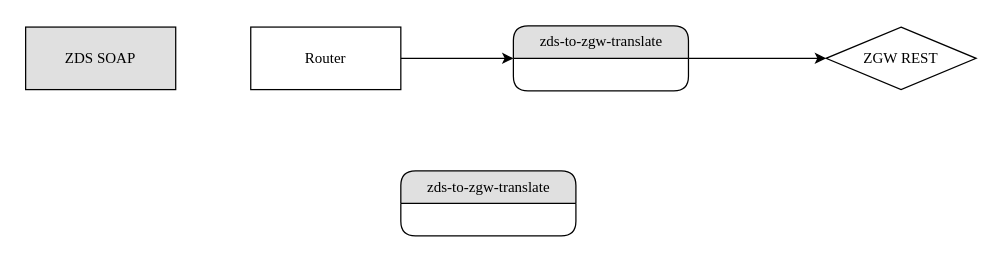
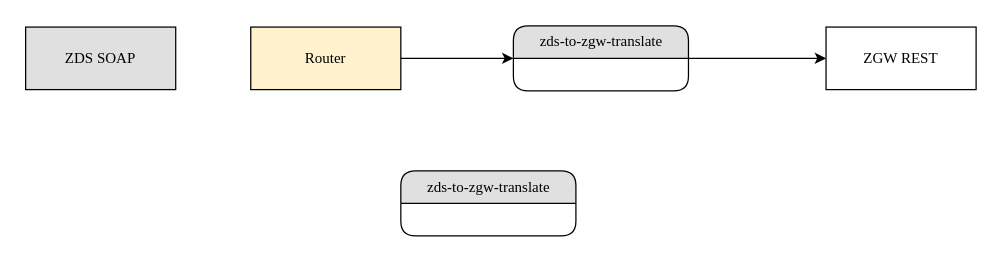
node "Router": fillcolor #ffffff -> #fff2cc
node "ZGW REST": shape diamond -> rectangle
